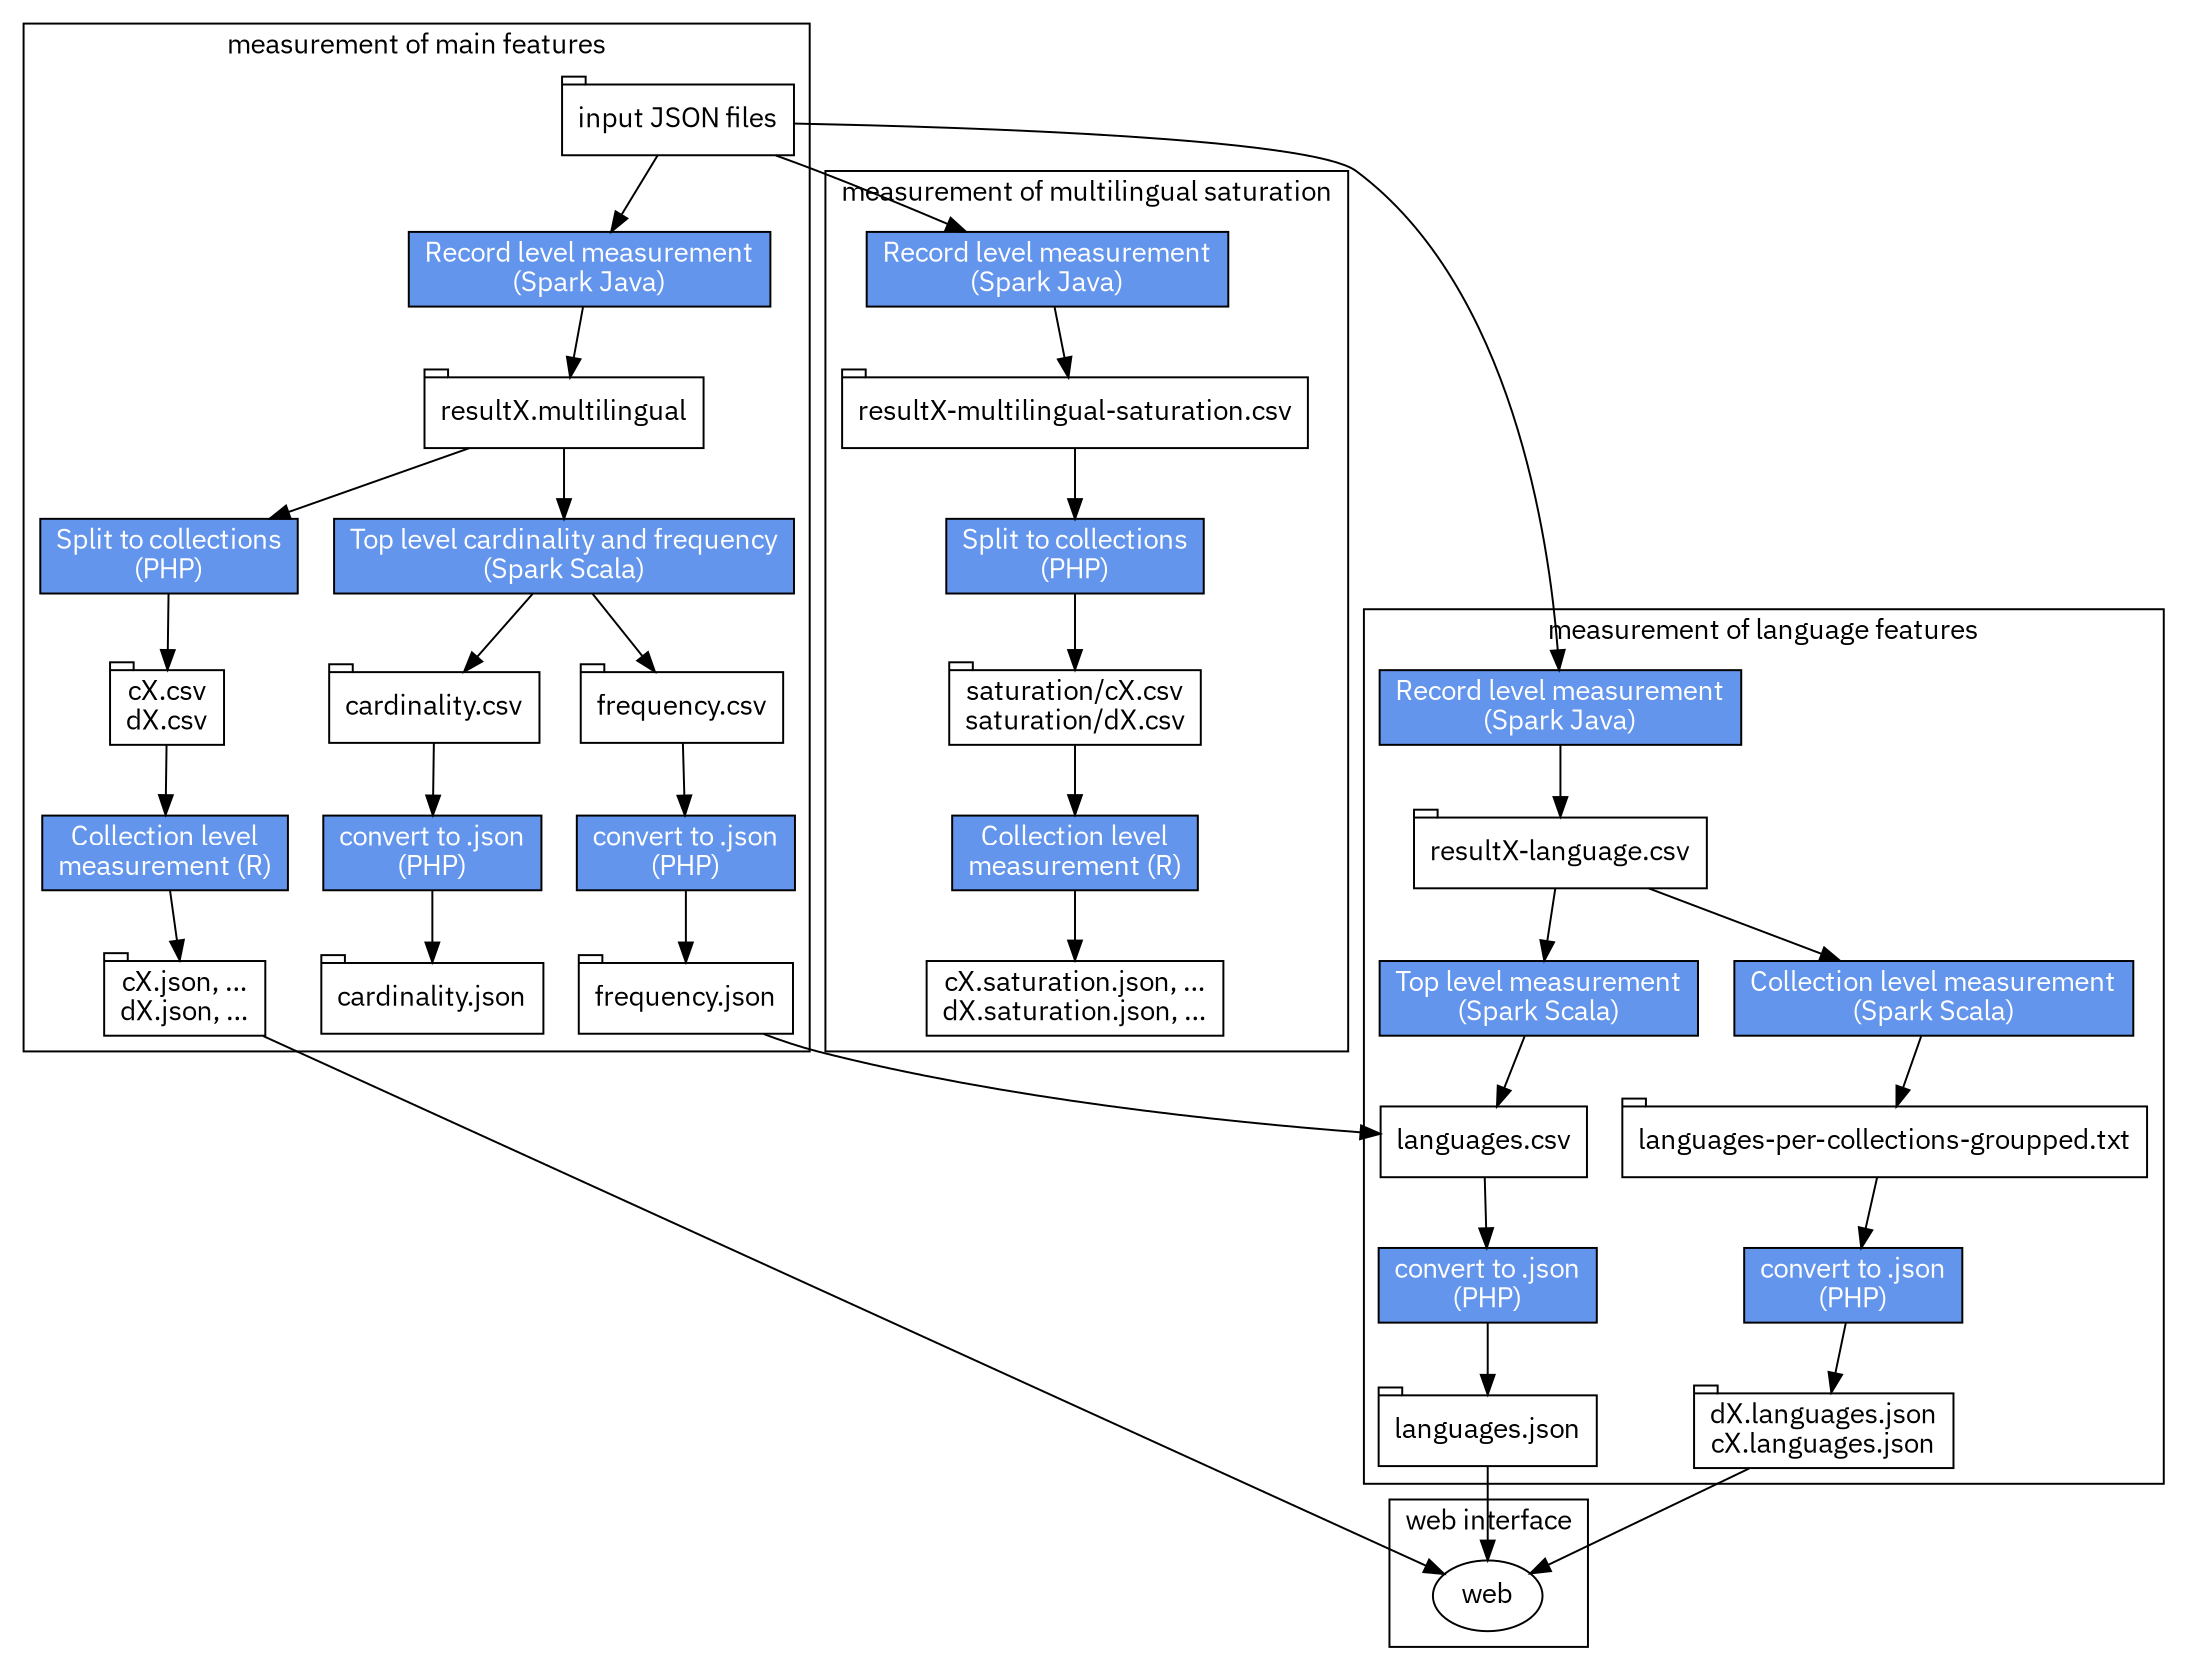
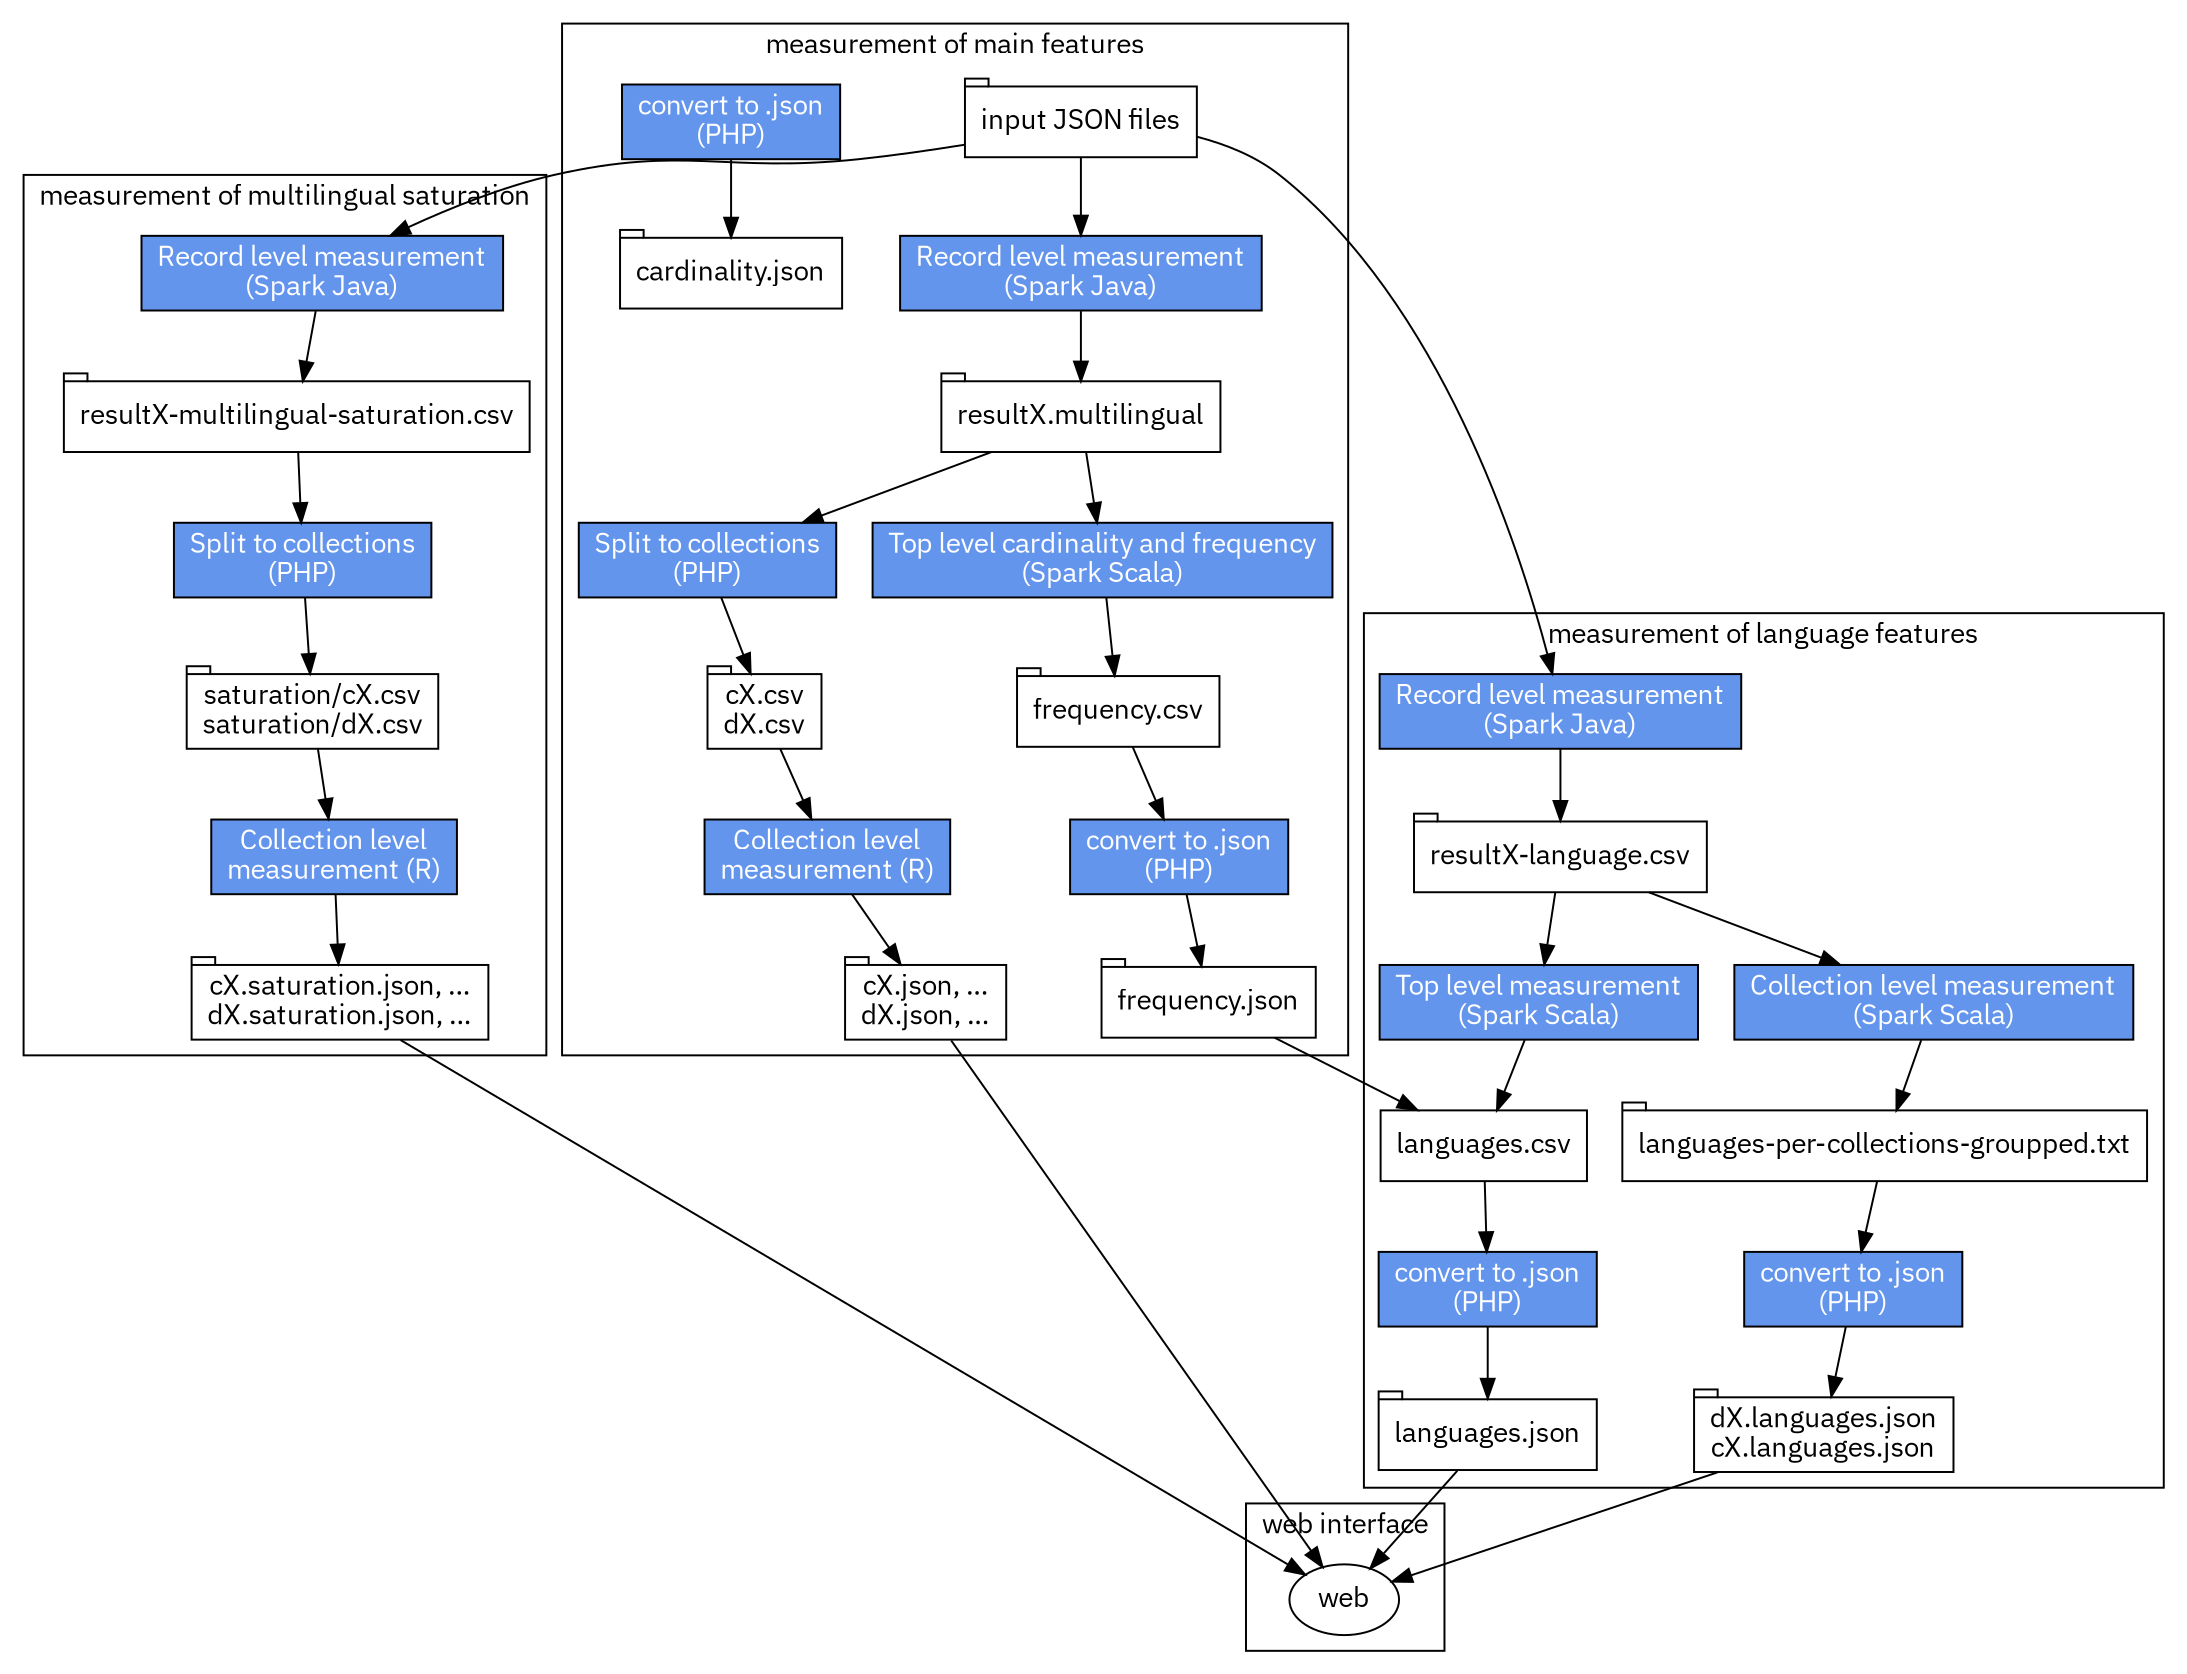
node "cardinality.csv": removed
node "cX.saturation.json, ... dX.saturation.json, ...": shape box -> tab
edge "cX.saturation.json, ... dX.saturation.json, ..." -> "web": added
